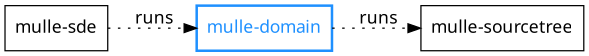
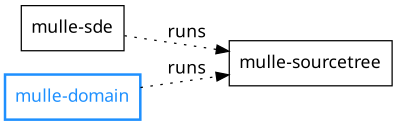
edge "mulle-sde" -> "mulle-domain": now "mulle-sde" -> "mulle-sourcetree"
